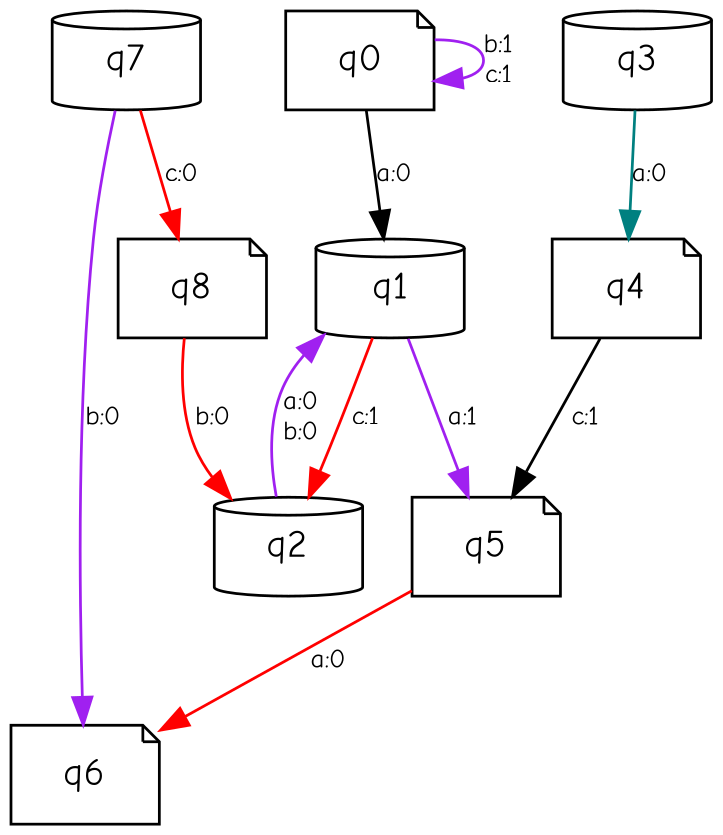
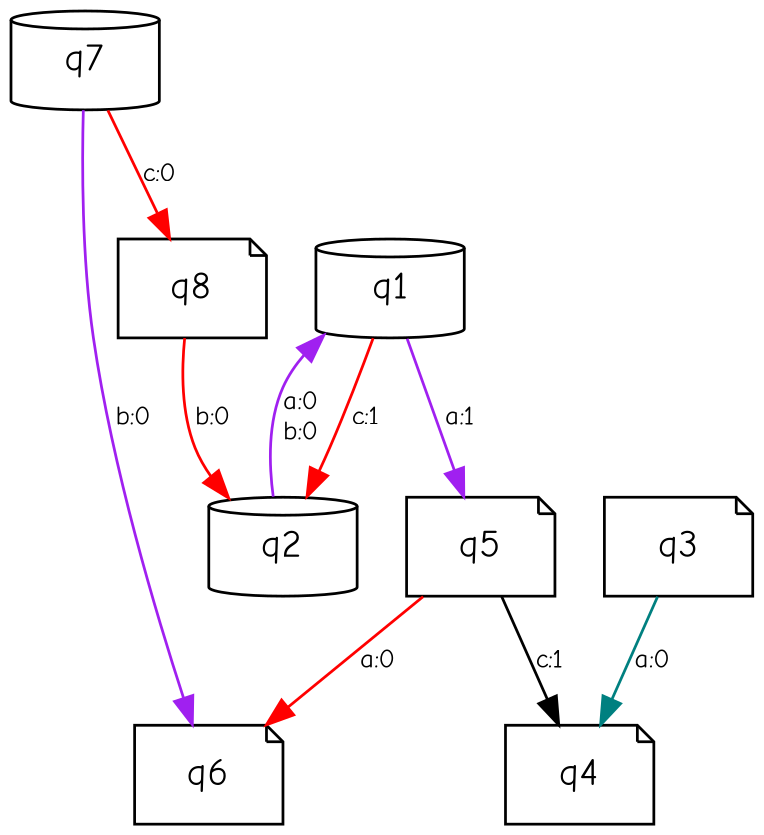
node "q0": removed
node "q3": shape cylinder -> note
edge "q4" -> "q5": reversed
